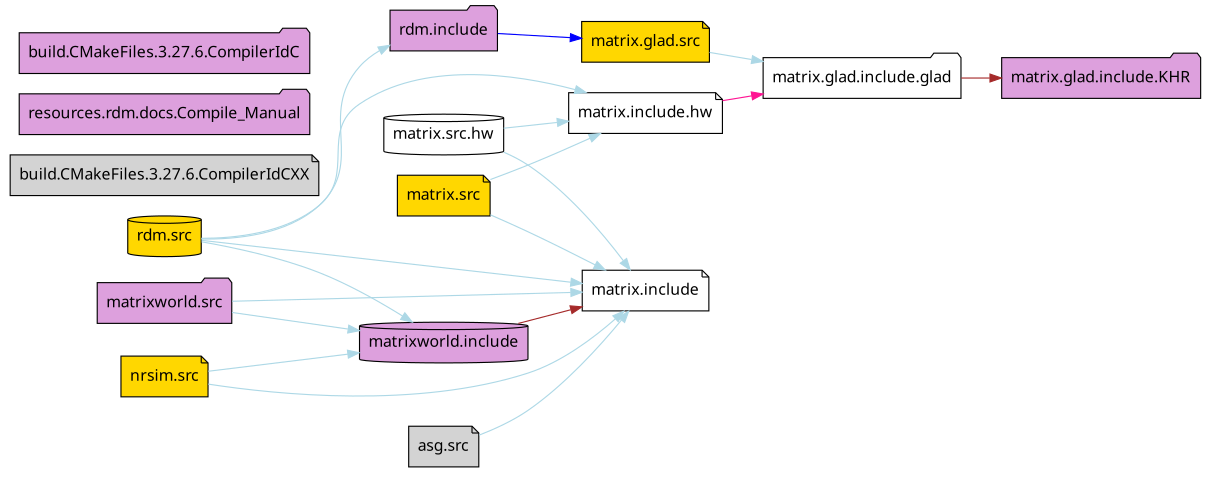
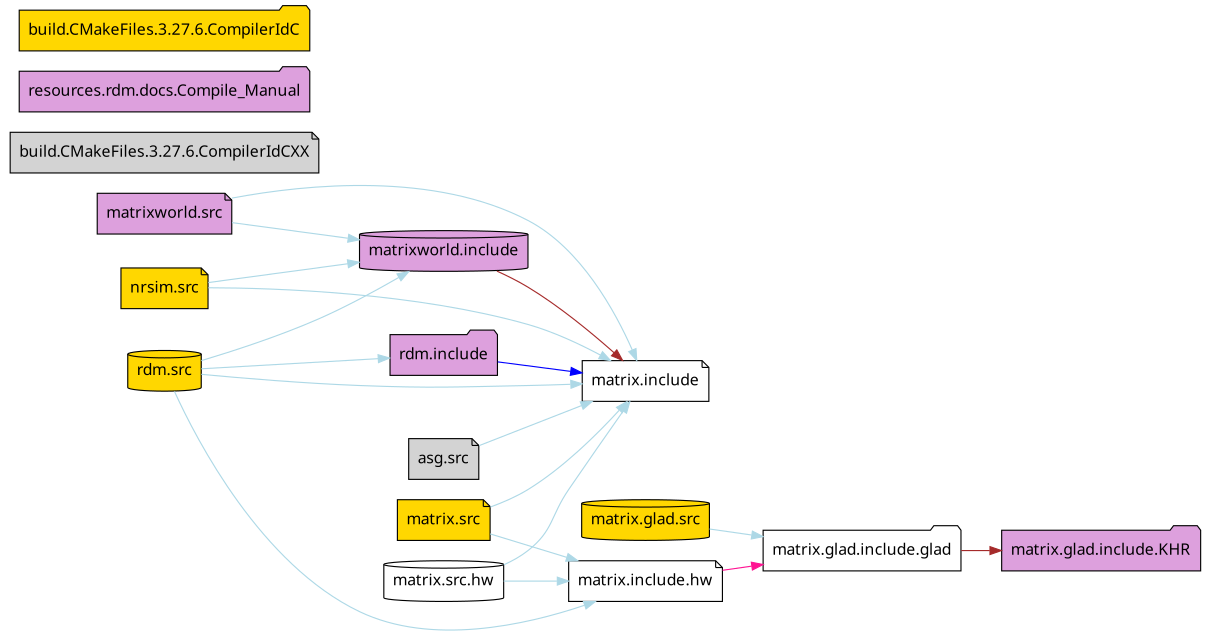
edge "rdm.include" -> "matrix.glad.src": now "rdm.include" -> "matrix.include"
node "matrix.glad.src": shape note -> cylinder
node "build.CMakeFiles.3.27.6.CompilerIdC": fillcolor plum -> gold
node "matrixworld.src": shape folder -> note
